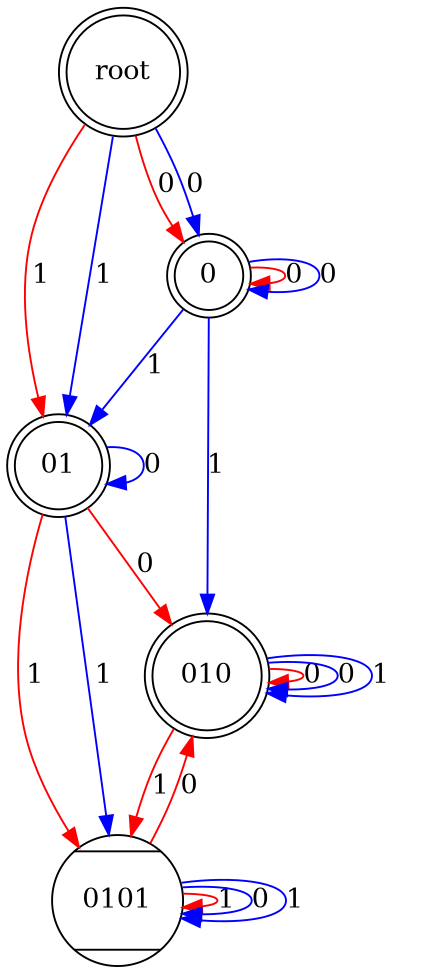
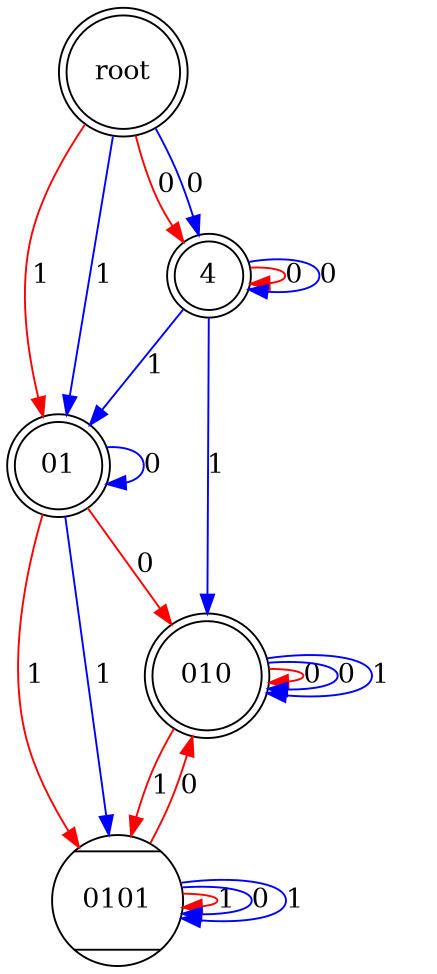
node "0": label "0" -> "4"
